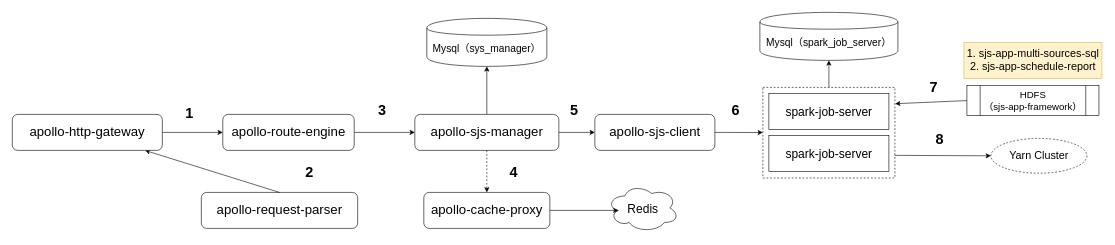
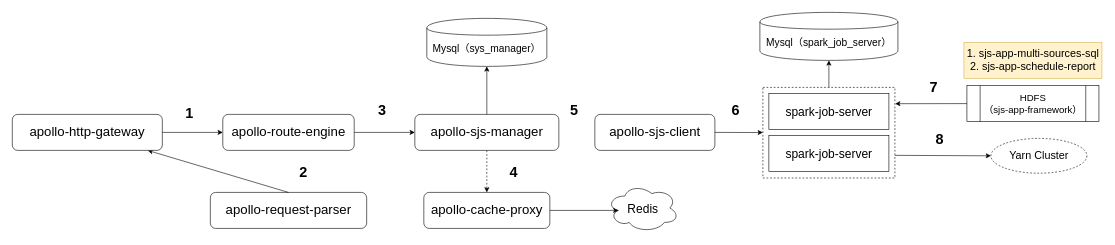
node "HDFS （sjs-app-framework）": size 132x30 -> 132x36
edge "apollo-sjs-manager" -> "apollo-sjs-client": removed
node "2": moved (309, 173) -> (303, 173)
node "apollo-request-parser": moved (279, 210) -> (288, 210)
